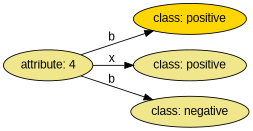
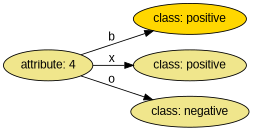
edge "attribute: 4" -> "class: negative": label "b" -> "o"
